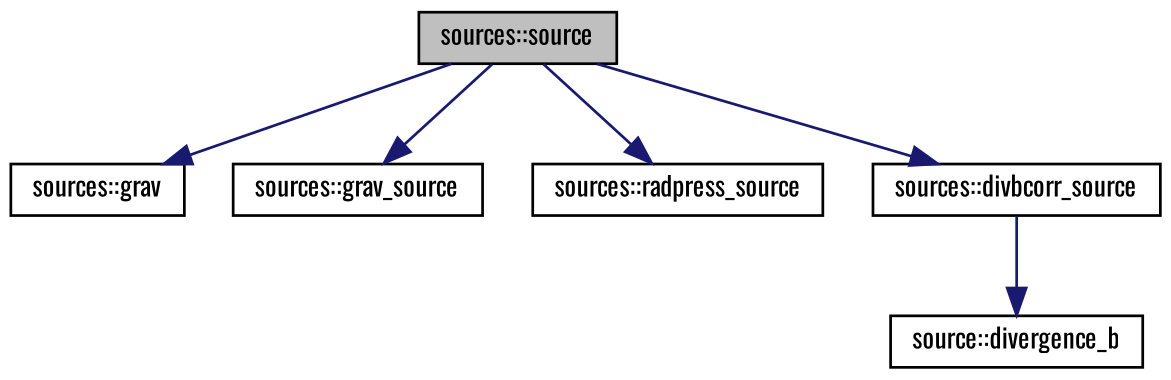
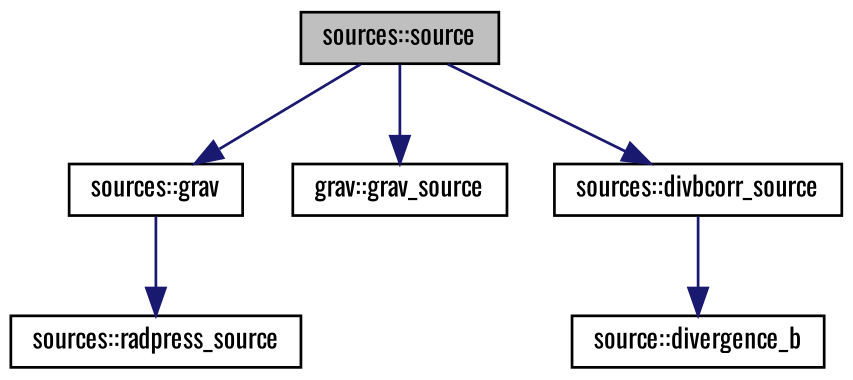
edge "sources::source" -> "sources::radpress_source": now "sources::grav" -> "sources::radpress_source"
node "sources::grav_source": label "sources::grav_source" -> "grav::grav_source"
